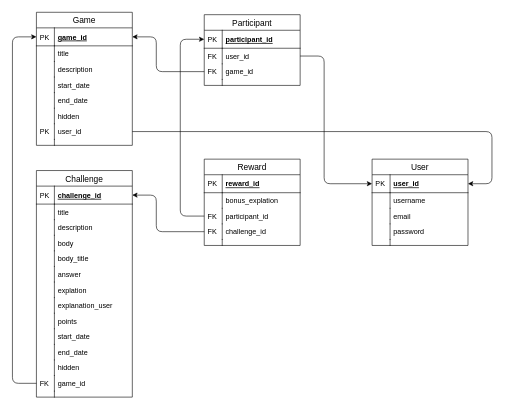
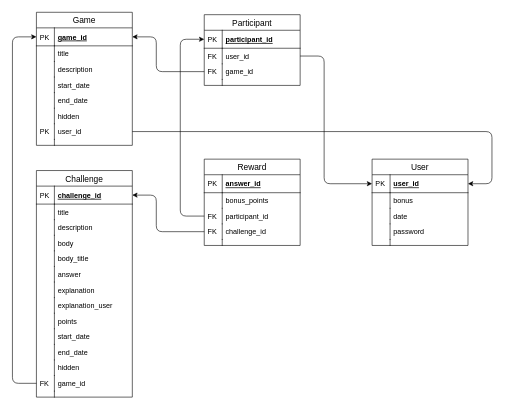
node "reward_id": label "reward_id" -> "answer_id"
node "bonus_explation": label "bonus_explation" -> "bonus_points"
node "username": label "username" -> "bonus"
node "email": label "email" -> "date"
node "explation": label "explation" -> "explanation"
